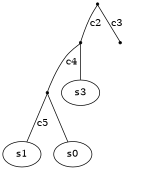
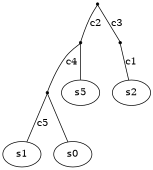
node "s3": label "s3" -> "s5"
node "s2": added
